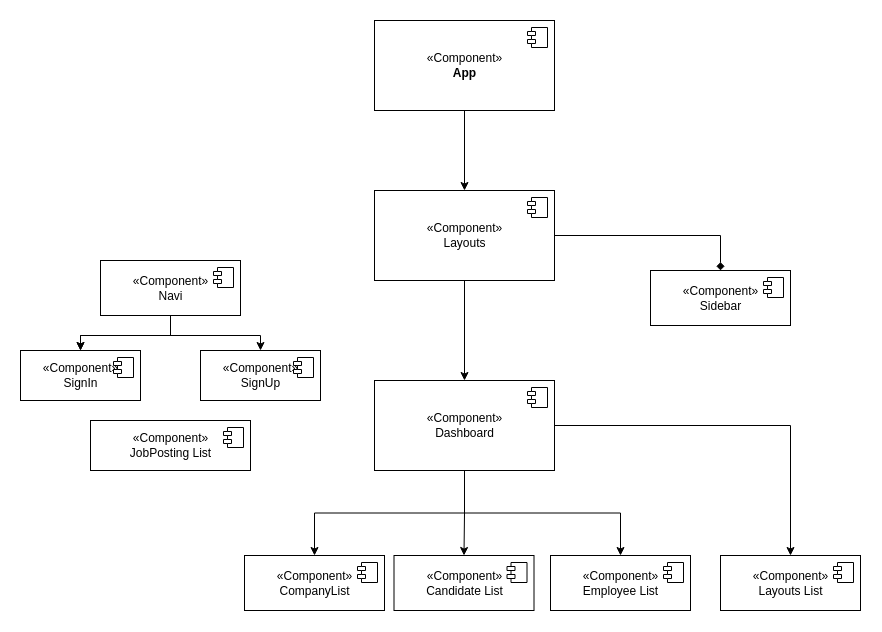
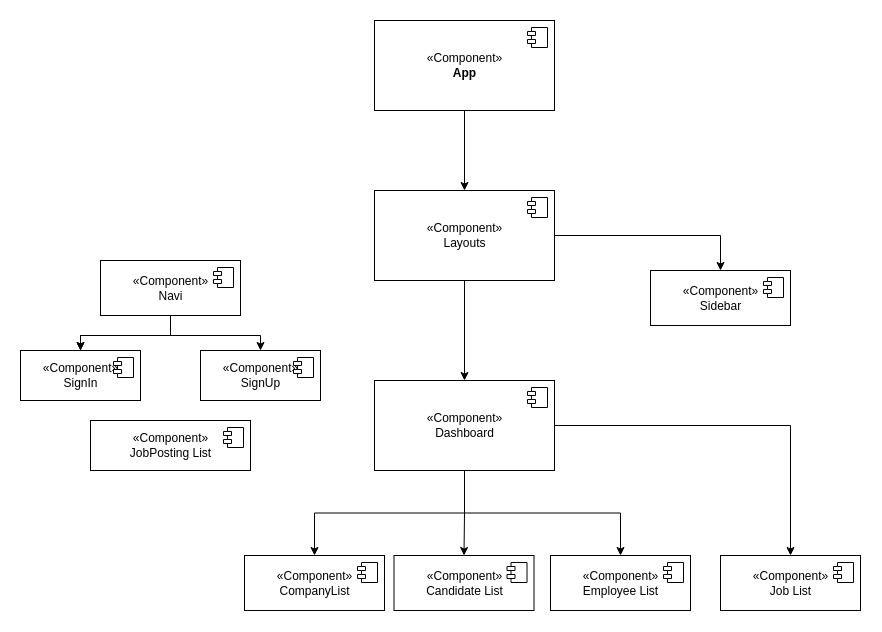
edge "«Component» Layouts" -> "«Component» Sidebar": arrowhead diamond -> classic
node "«Component» Layouts List": label "«Component» Layouts List" -> "«Component» Job List"
